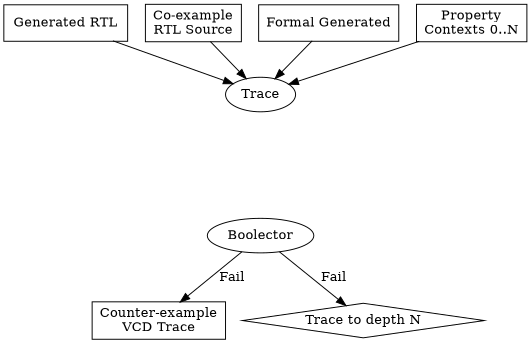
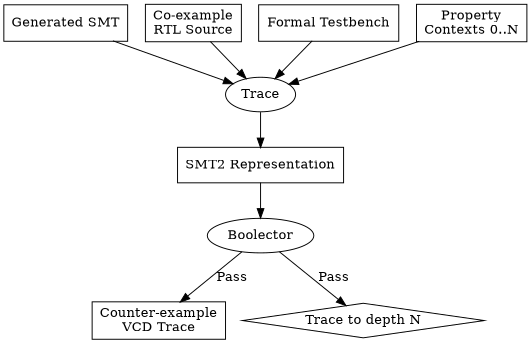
node "Generated RTL": label "Generated RTL" -> "Generated SMT"
node "Formal Generated": label "Formal Generated" -> "Formal Testbench"
node "SMT2 Representation": added
edge "Boolector" -> "Counter-example VCD Trace": label "Fail" -> "Pass"
edge "Boolector" -> "Trace to depth N": label "Fail" -> "Pass"
